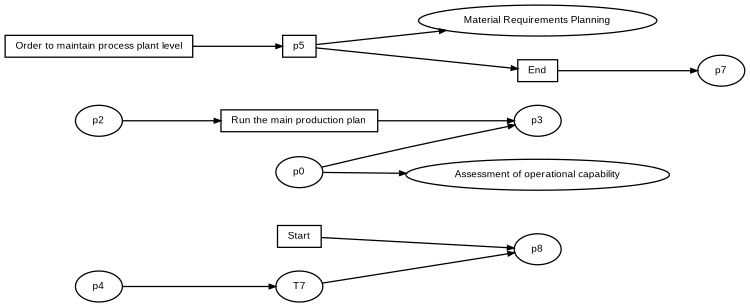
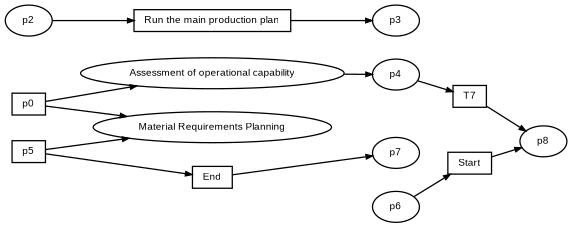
node "Order to maintain process plant level": removed
edge "Assessment of operational capability" -> "p4": added
edge "p0" -> "p3": now "p0" -> "Material Requirements Planning"
node "p0": shape ellipse -> box
node "p6": added
node "T7": shape ellipse -> box
